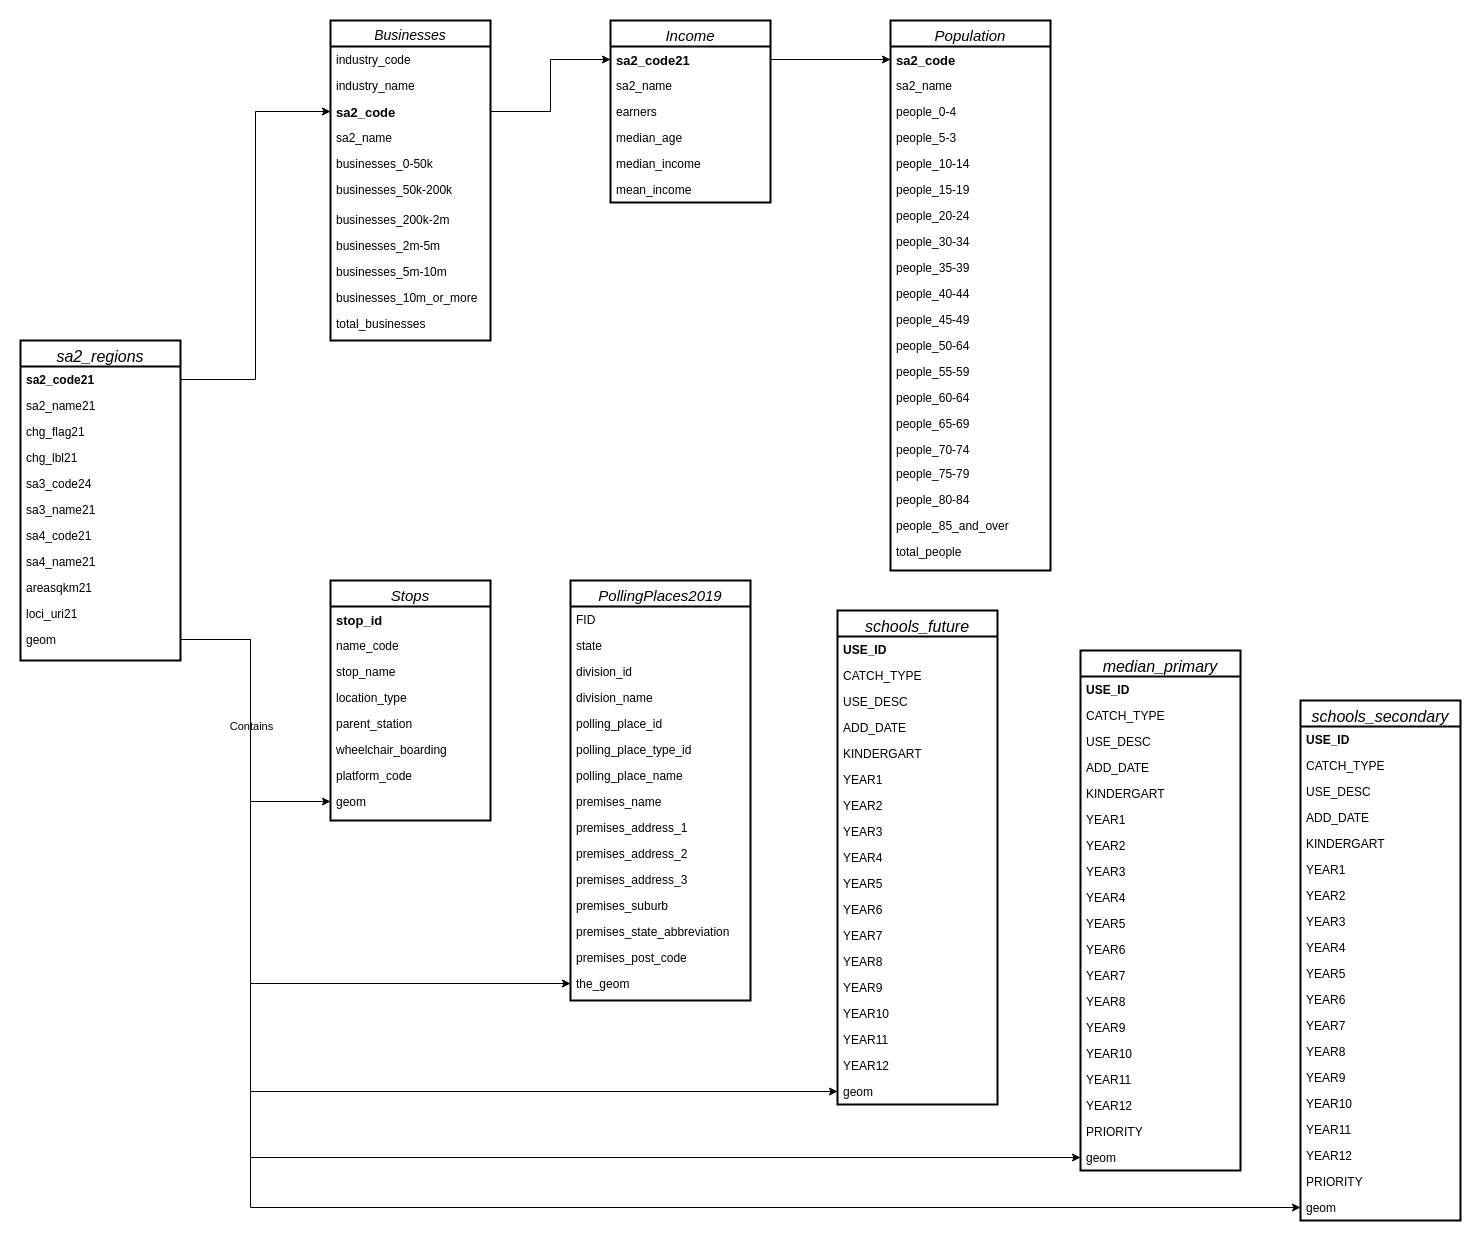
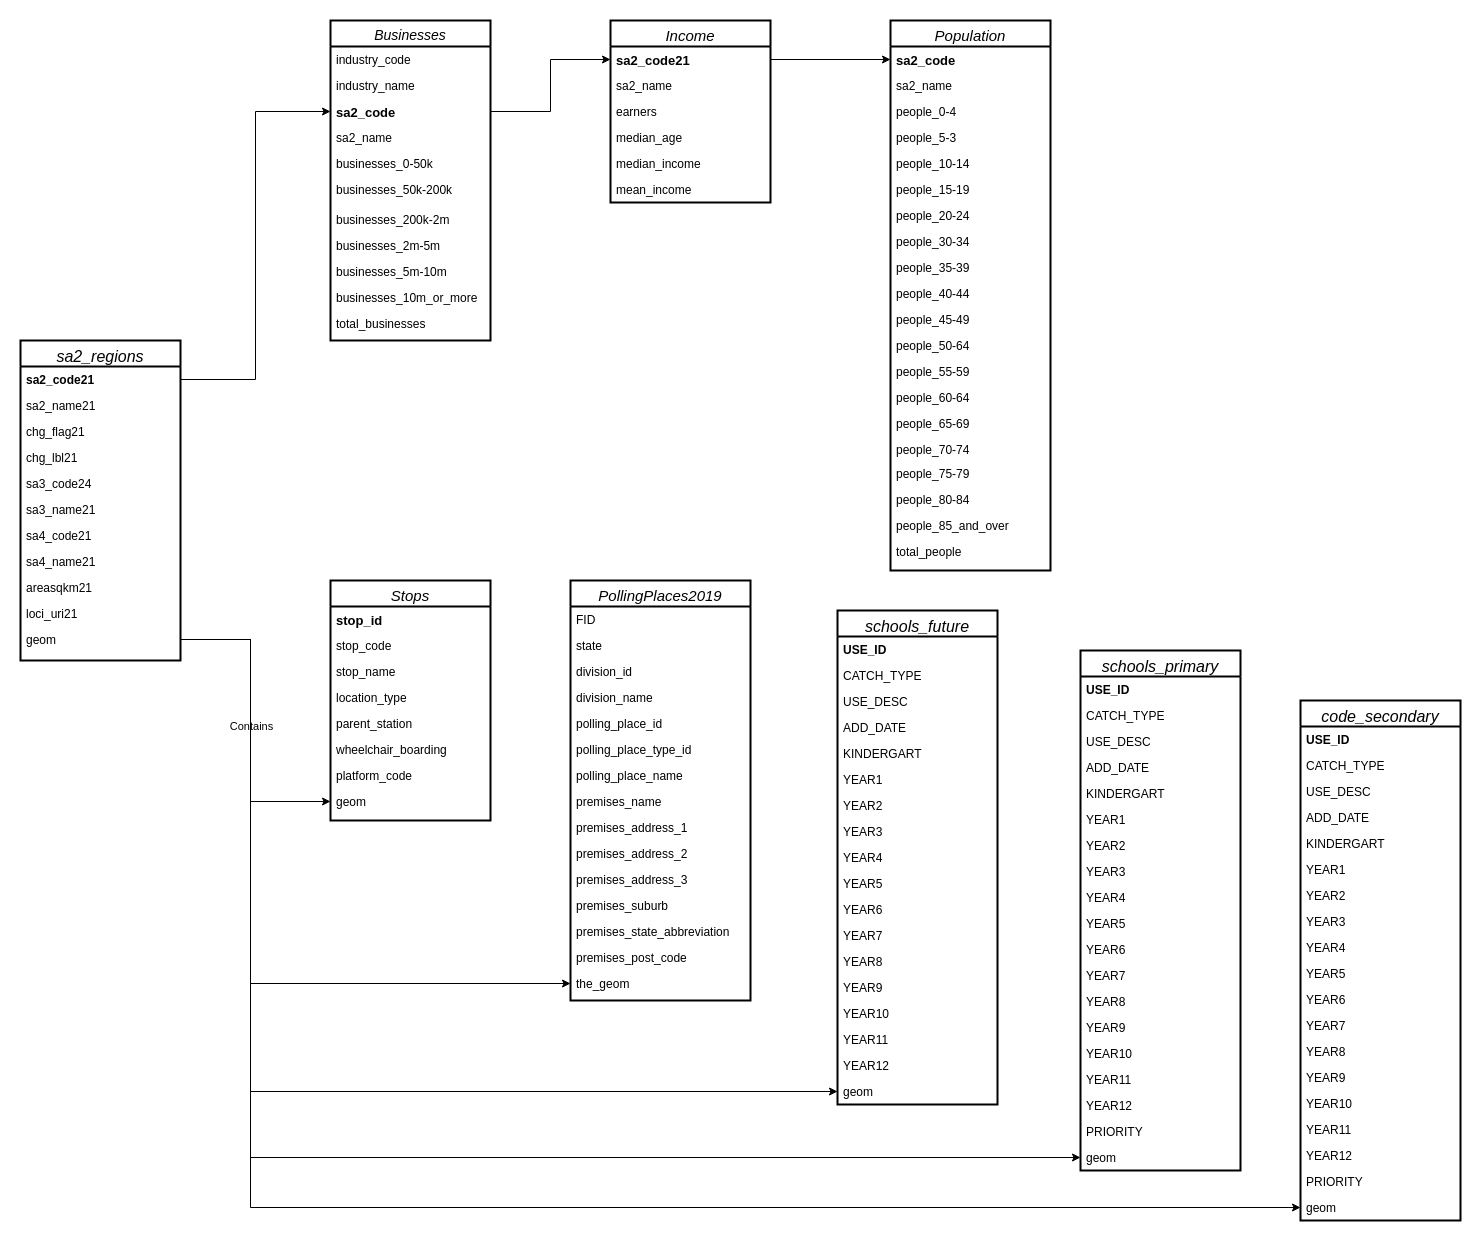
node "name_code": label "name_code" -> "stop_code"
node "median_primary": label "median_primary" -> "schools_primary"
node "schools_secondary": label "schools_secondary" -> "code_secondary"
